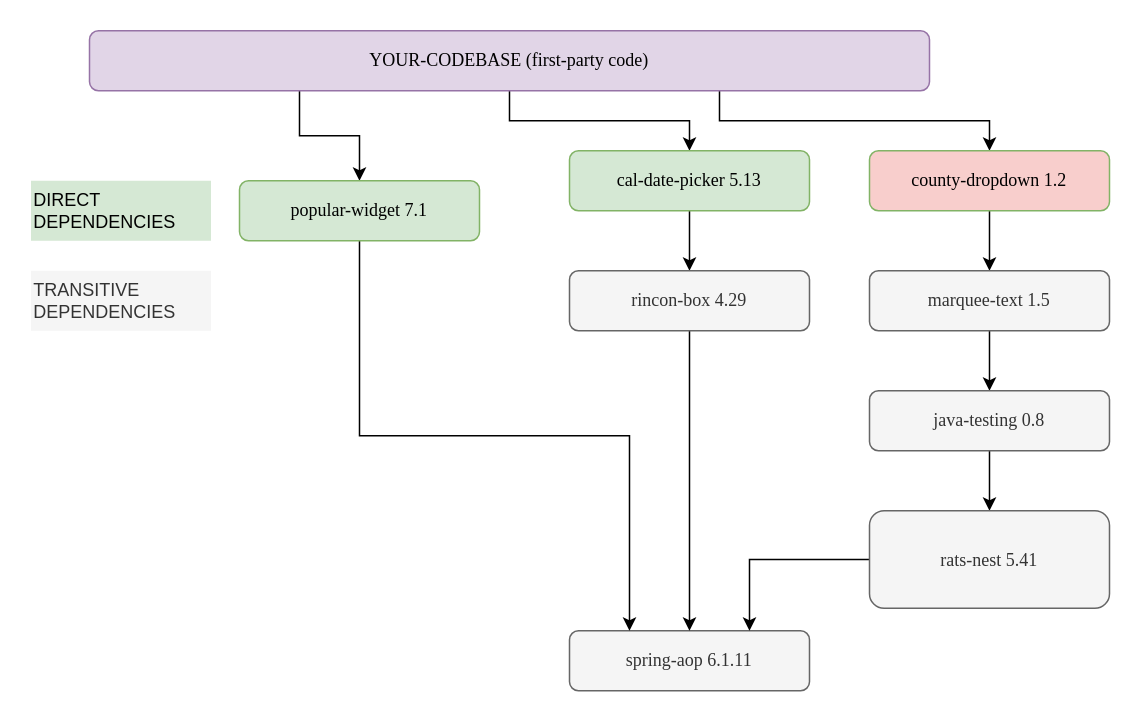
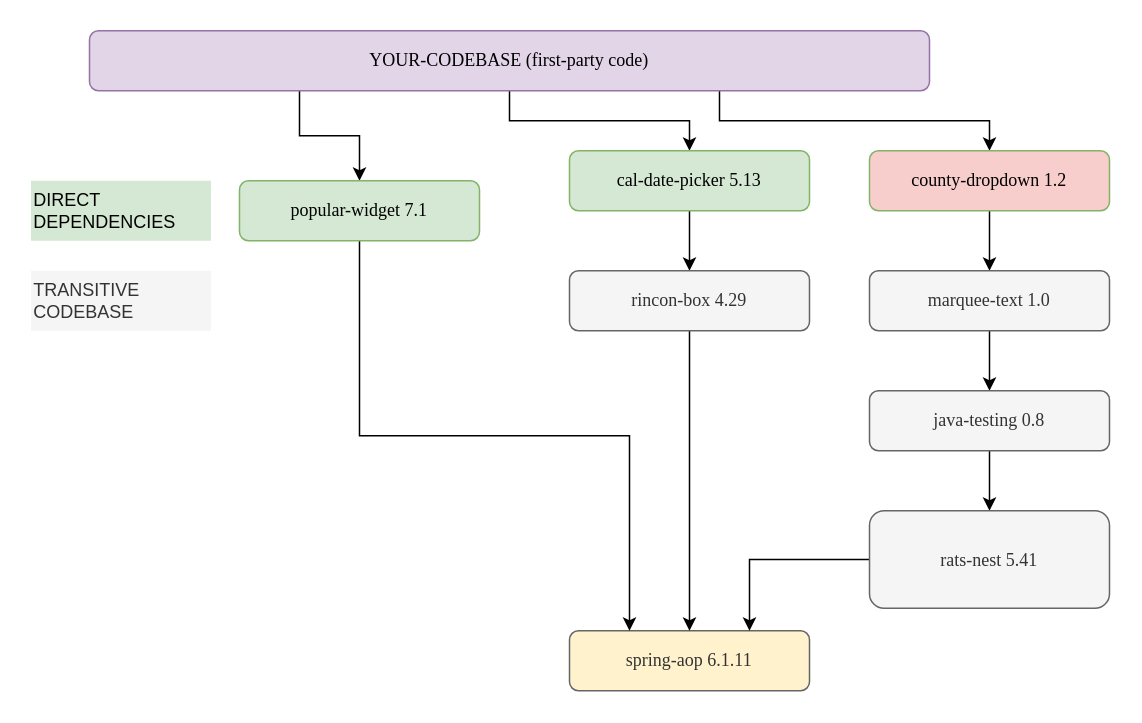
node "TRANSITIVE DEPENDENCIES": label "TRANSITIVE DEPENDENCIES" -> "TRANSITIVE CODEBASE"
node "marquee-text 1.5": label "marquee-text 1.5" -> "marquee-text 1.0"
node "spring-aop 6.1.11": fillcolor #f5f5f5 -> #fff2cc
